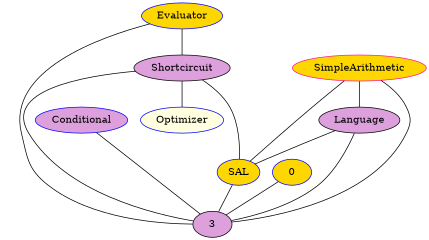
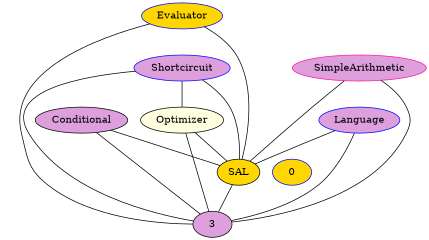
edge "Evaluator" -- "Shortcircuit": now "Evaluator" -- "SAL"
node "Shortcircuit": color black -> blue
node "SimpleArithmetic": fillcolor gold -> plum
edge "SimpleArithmetic" -- "Language": removed
node "Conditional": color blue -> black
node "Optimizer": color blue -> black
node "Language": color black -> blue
edge "Optimizer" -- "SAL": added
edge "Conditional" -- "SAL": added
node "SAL": color blue -> black
edge "0" -- "3": now "Optimizer" -- "3"
